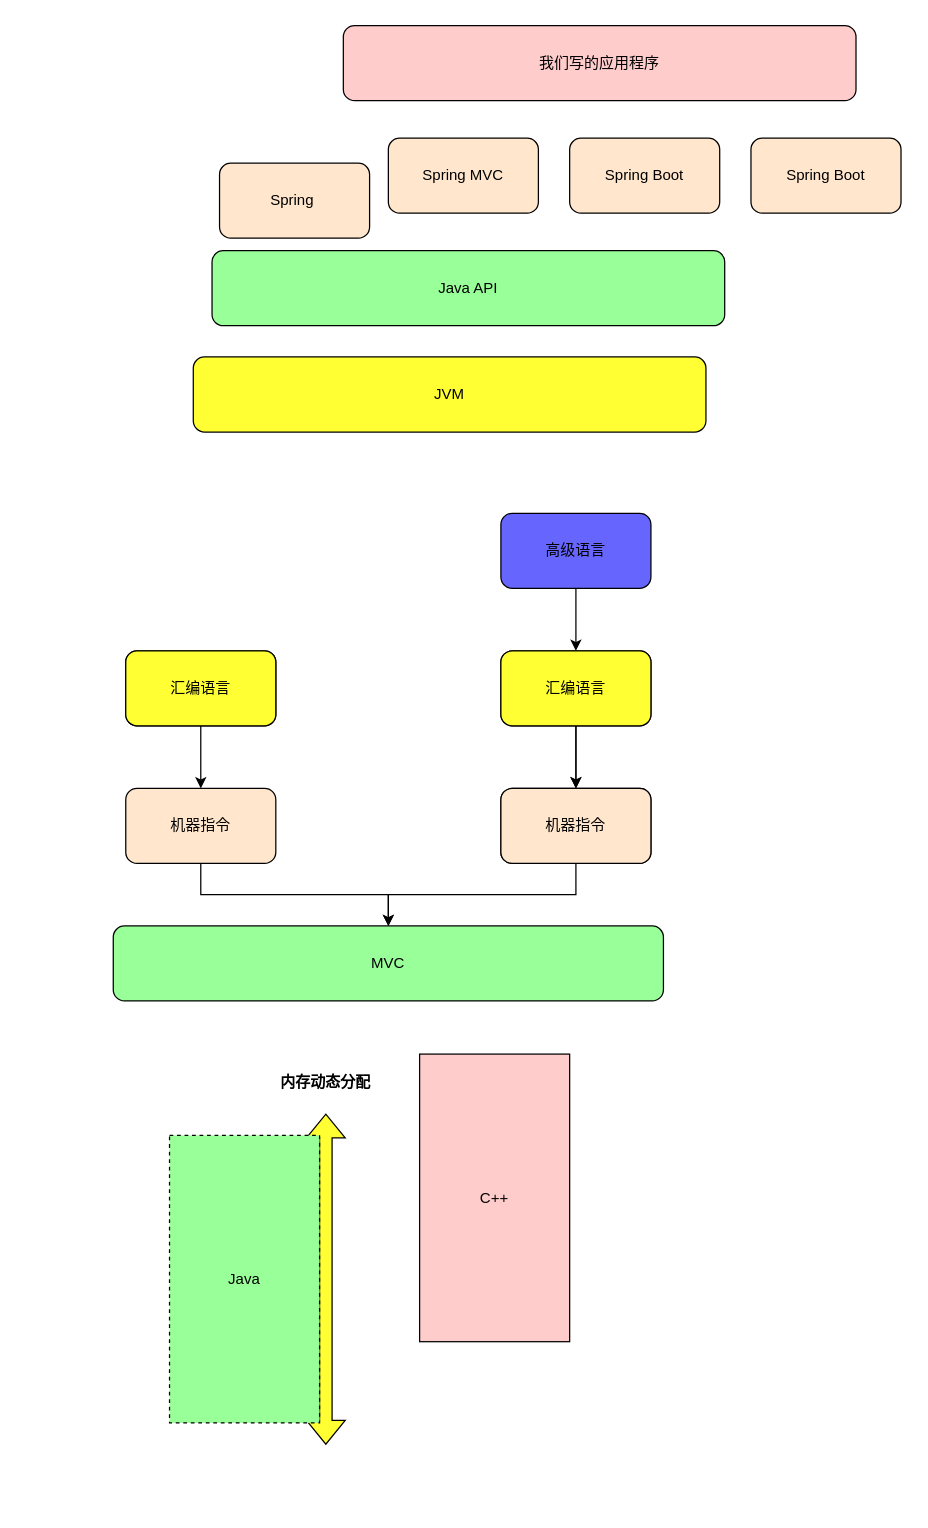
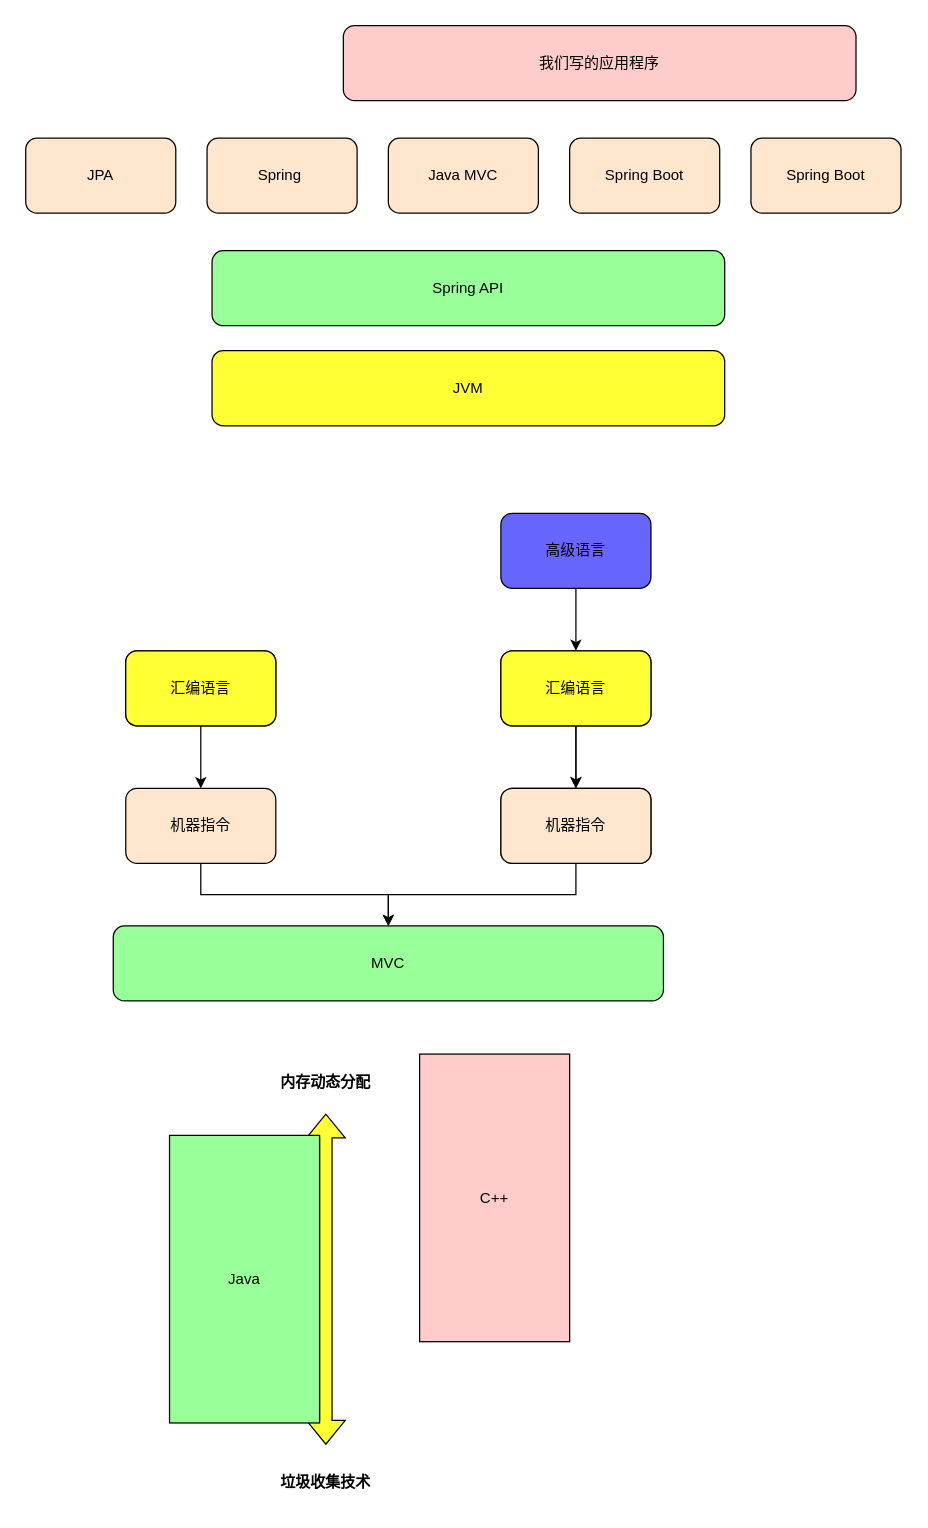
node "JPA": added
node "Spring MVC": label "Spring MVC" -> "Java MVC"
node "Spring": moved (294, 201) -> (282, 176)
node "Java API": label "Java API" -> "Spring API"
node "JVM": moved (449, 394) -> (468, 388)
node "Java": style dashed -> solid
node "垃圾收集技术": added
